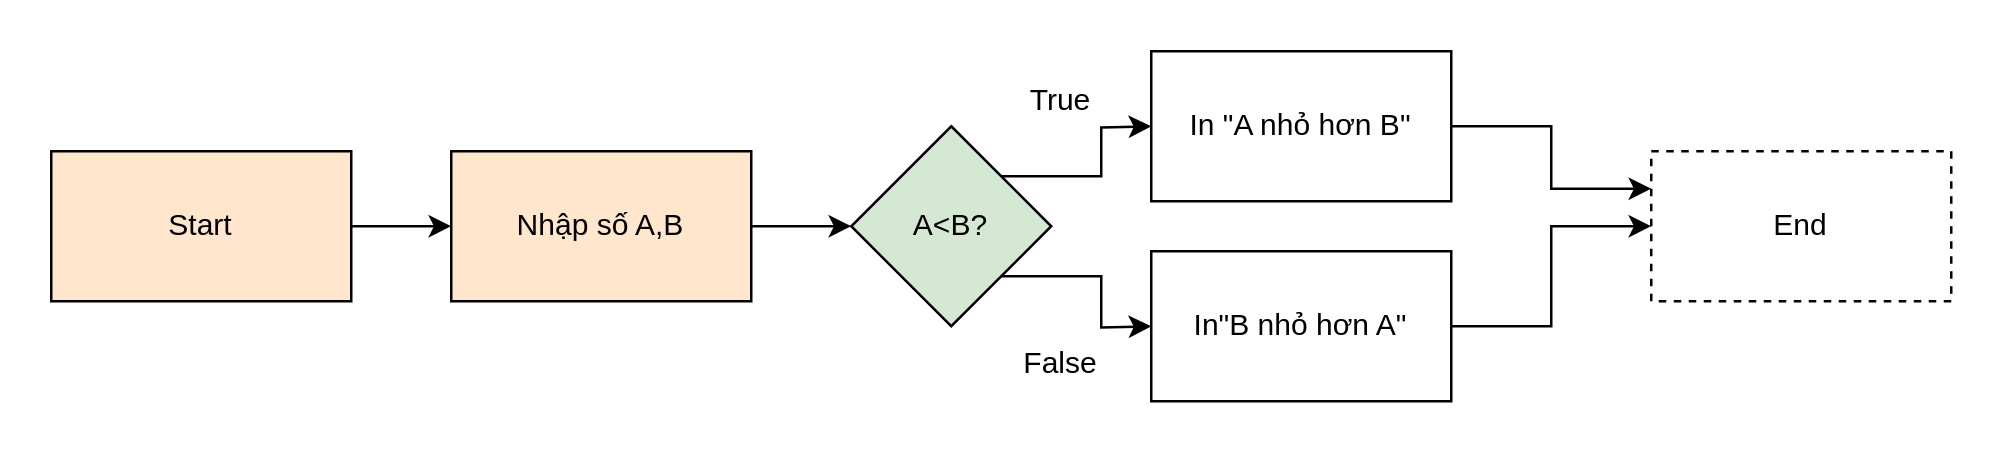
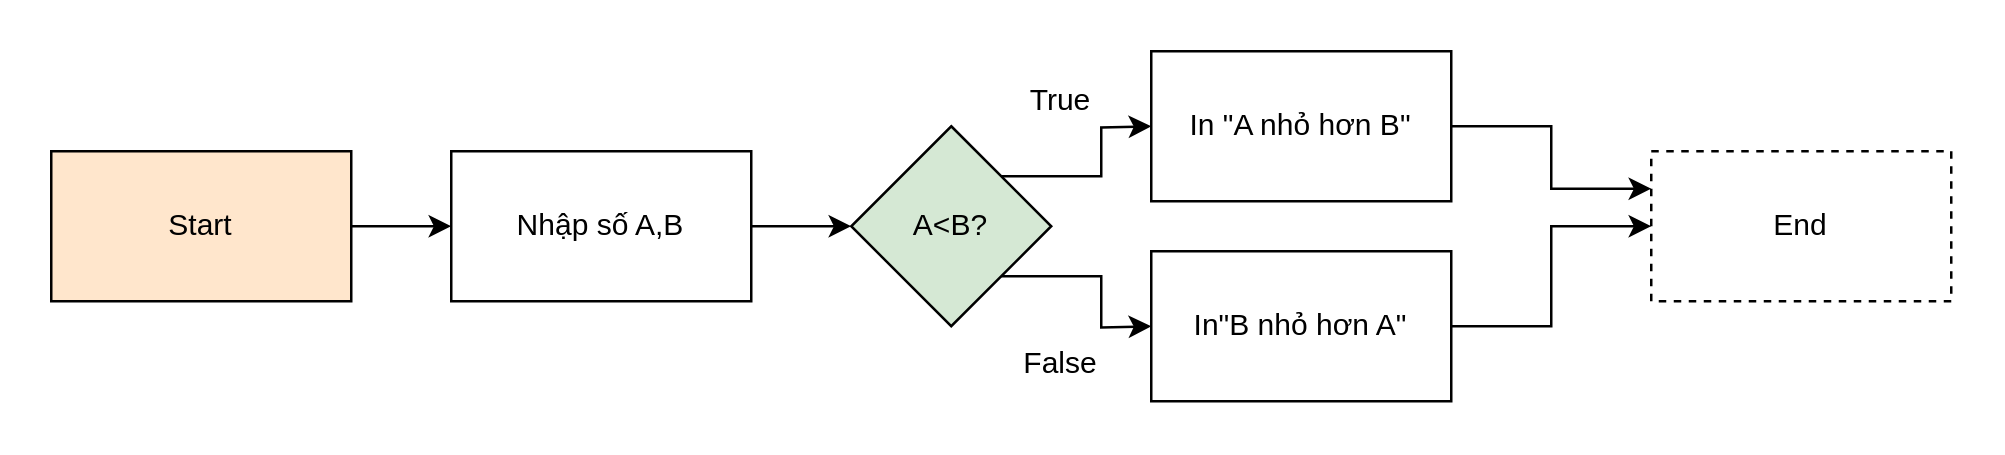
node "Nhập số A,B": fillcolor #ffe6cc -> #ffffff
